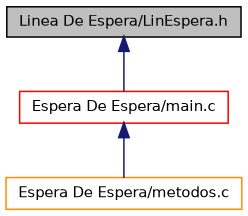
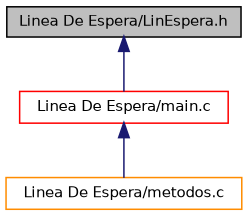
node "Espera De Espera/main.c": label "Espera De Espera/main.c" -> "Linea De Espera/main.c"
node "Espera De Espera/metodos.c": label "Espera De Espera/metodos.c" -> "Linea De Espera/metodos.c"
